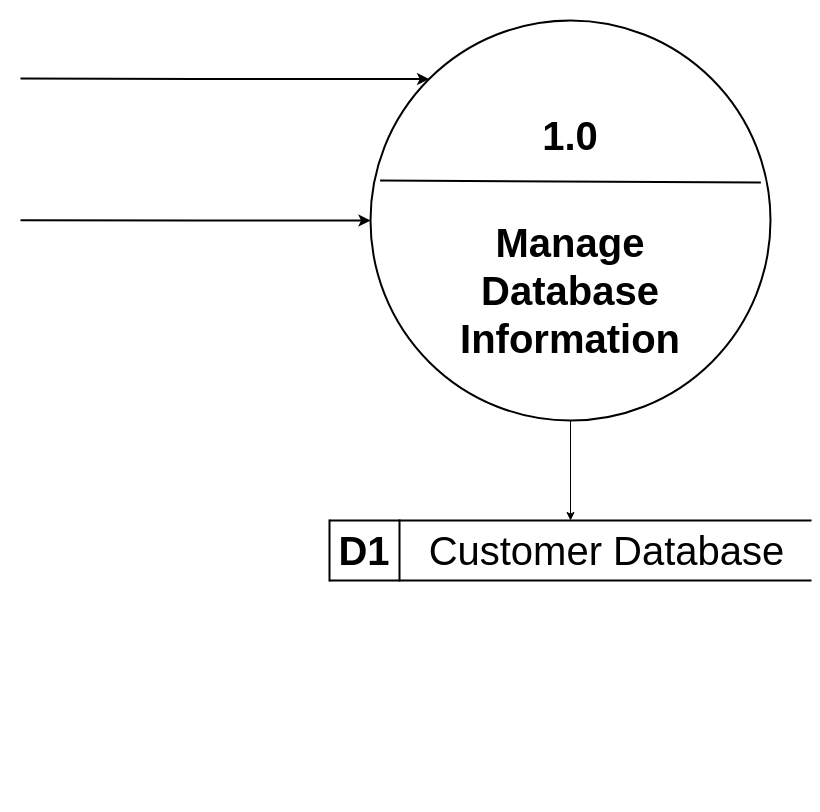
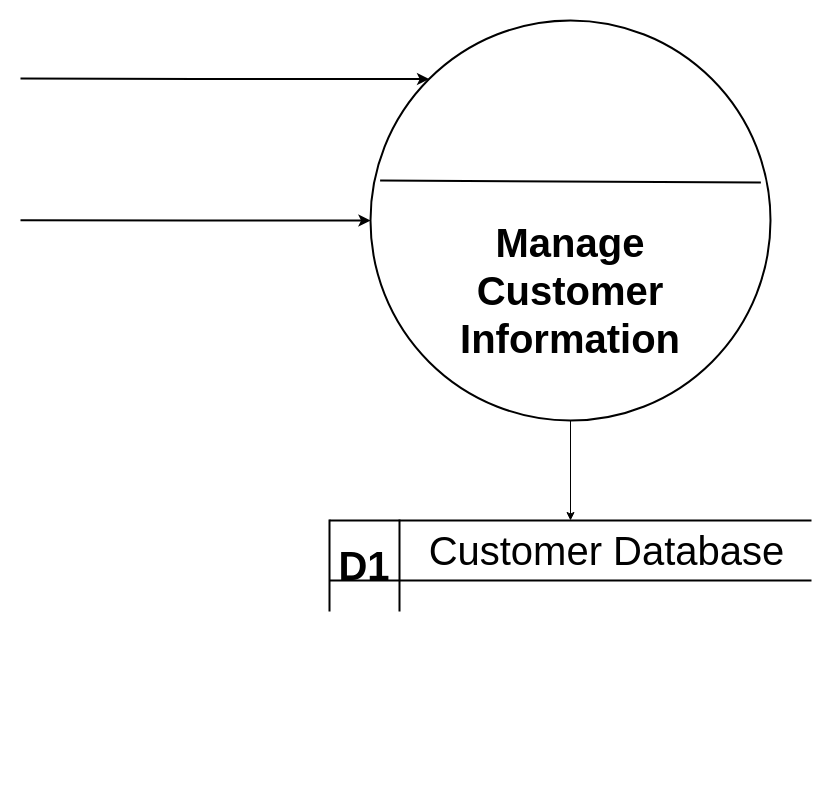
node "1.0": removed
node "Manage Database Information": label "Manage Database Information" -> "Manage Customer Information"
node "D1": size 70x60 -> 70x90
